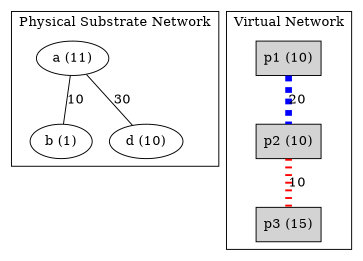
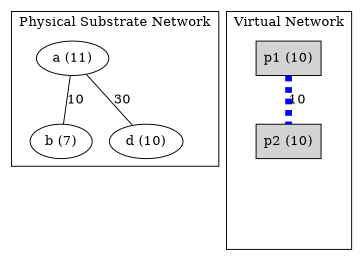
edge "p1 (10)" -- "p2 (10)": label "20" -> "10"
node "b (1)": label "b (1)" -> "b (7)"
node "p3 (15)": removed
